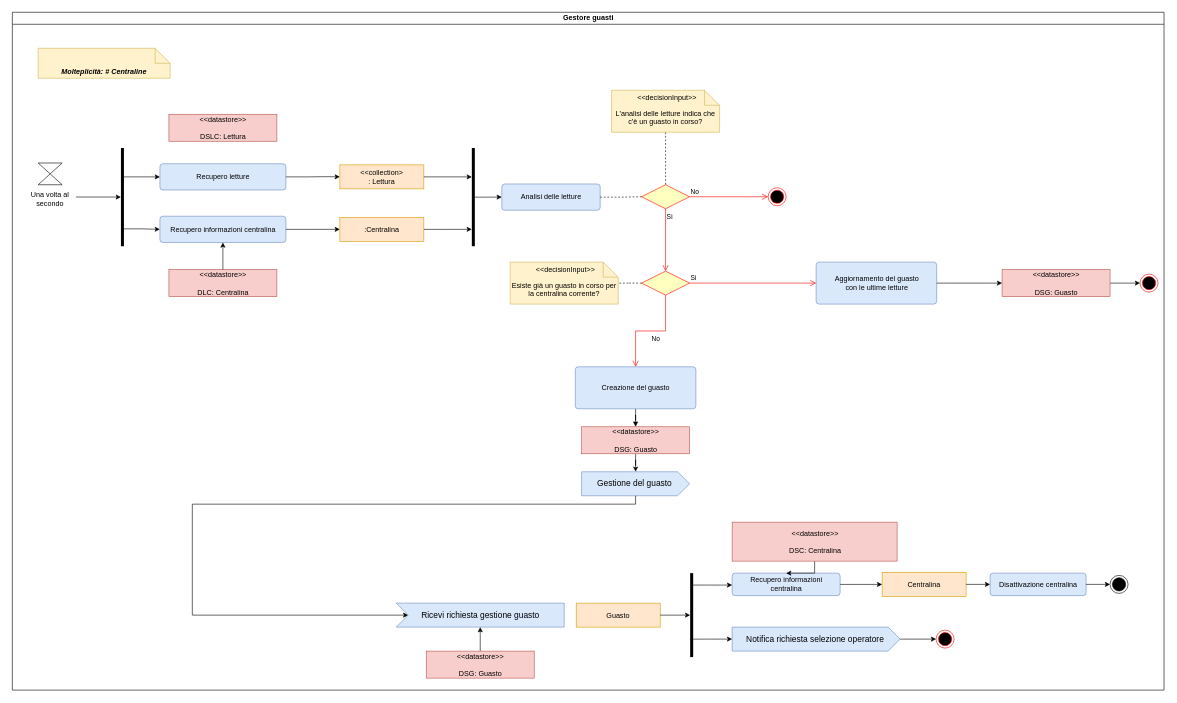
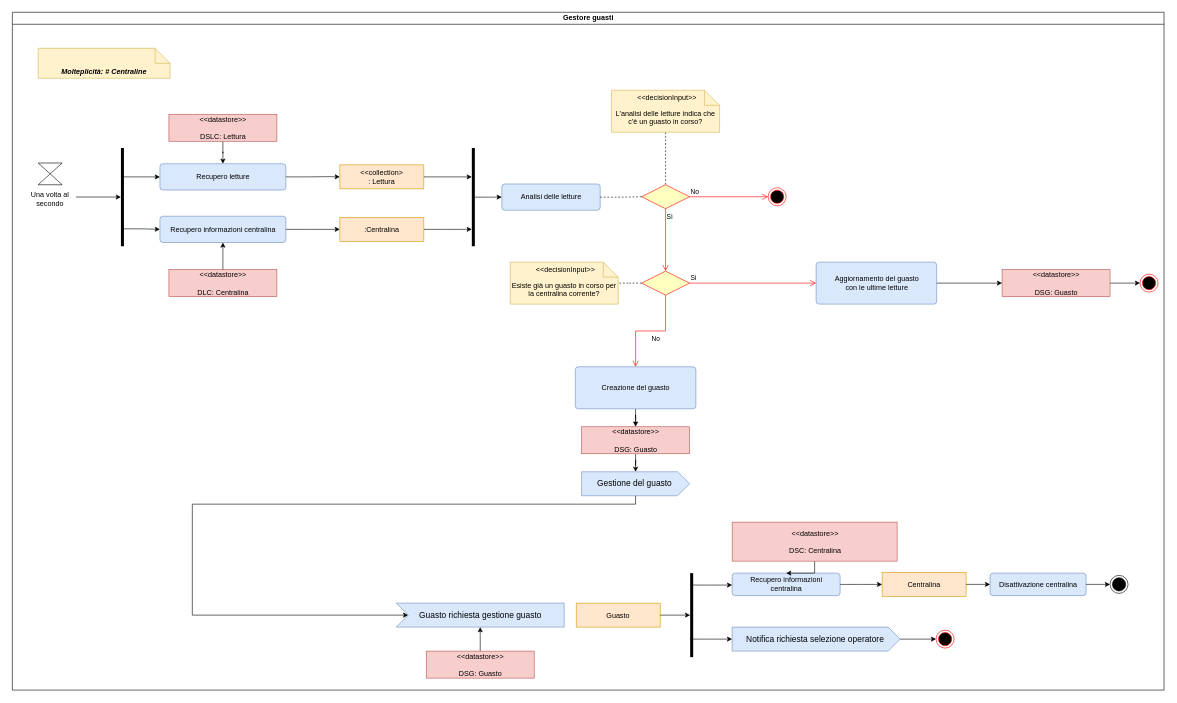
edge "<<datastore>> DSLC: Lettura" -> "Recupero letture": added
node "Ricevi richiesta gestione guasto": label "Ricevi richiesta gestione guasto" -> "Guasto richiesta gestione guasto"
